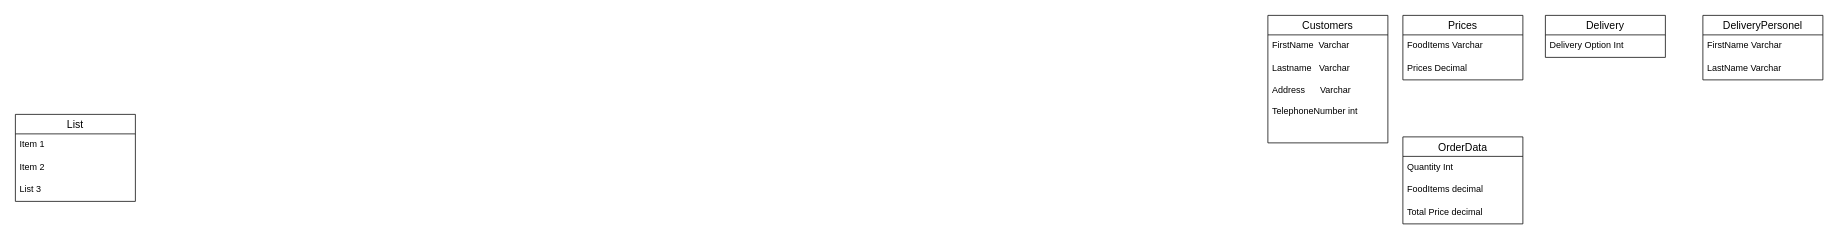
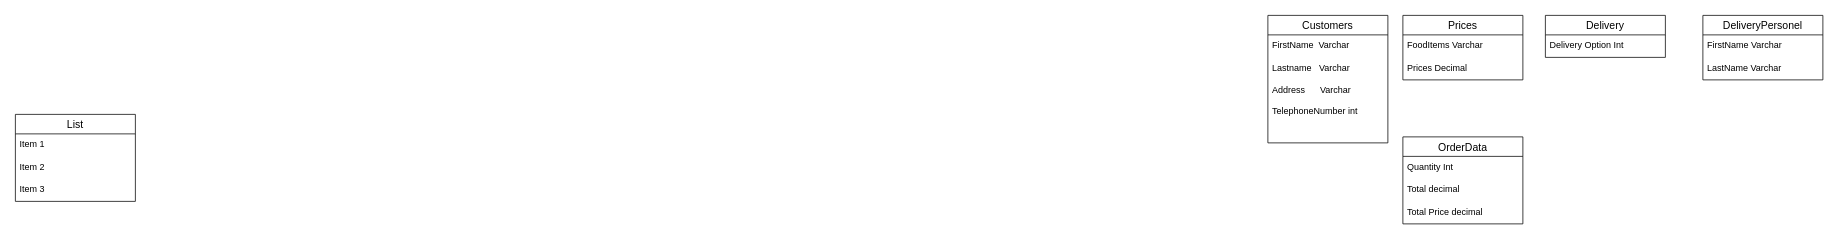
node "List 3": label "List 3" -> "Item 3"
node "FoodItems decimal": label "FoodItems decimal" -> "Total decimal"
